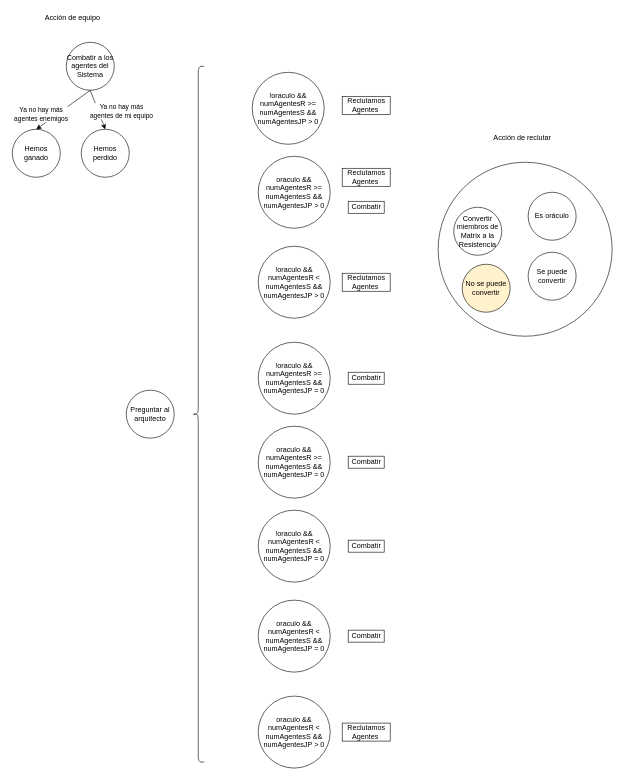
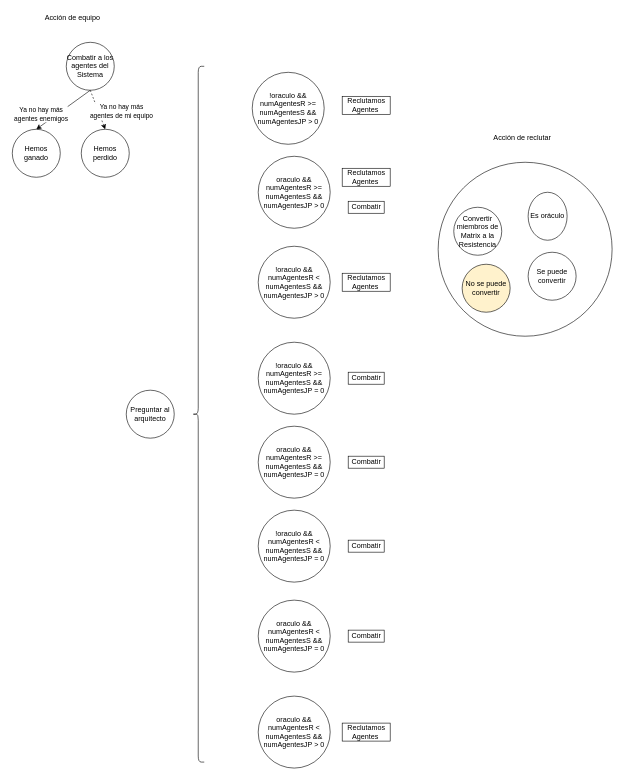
edge "Combatir a los agentes del Sistema" -> "Hemos perdido": style solid -> dashed
node "Es oráculo": size 48x48 -> 39x48
